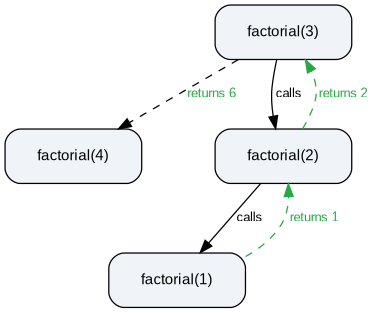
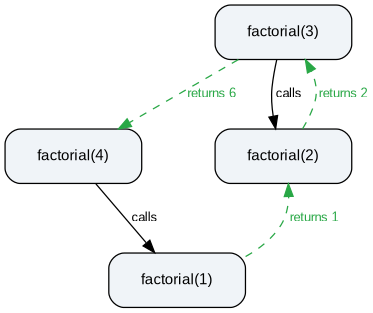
edge "factorial(3)" -> "factorial(4)": color black -> #28a745
edge "factorial(2)" -> "factorial(1)": now "factorial(4)" -> "factorial(1)"
